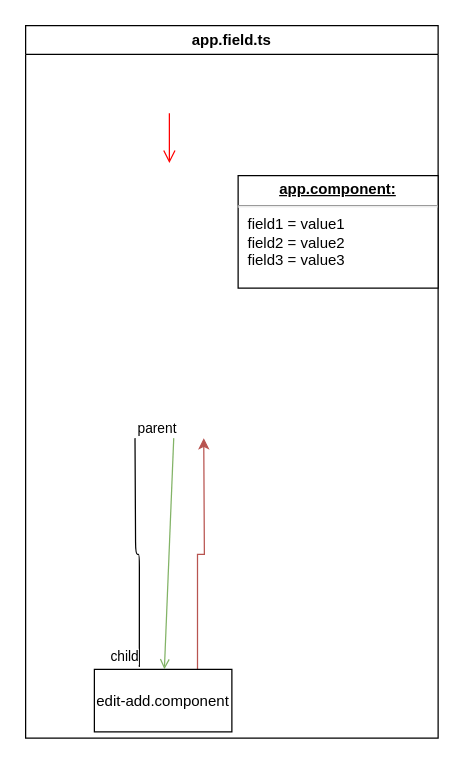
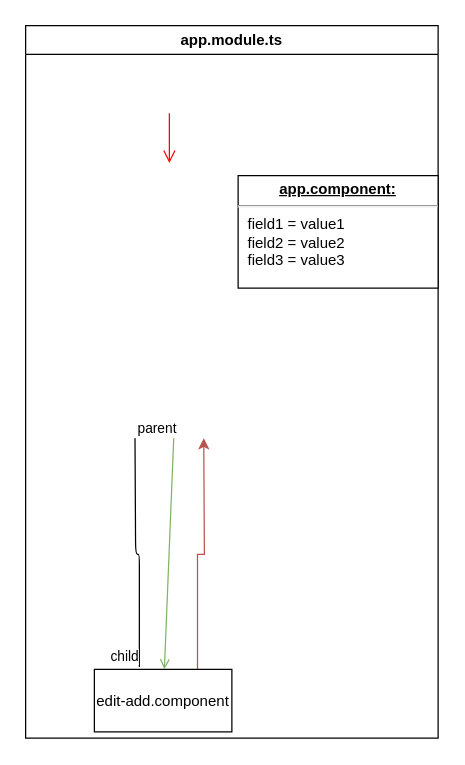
node "app.field.ts": label "app.field.ts" -> "app.module.ts"
